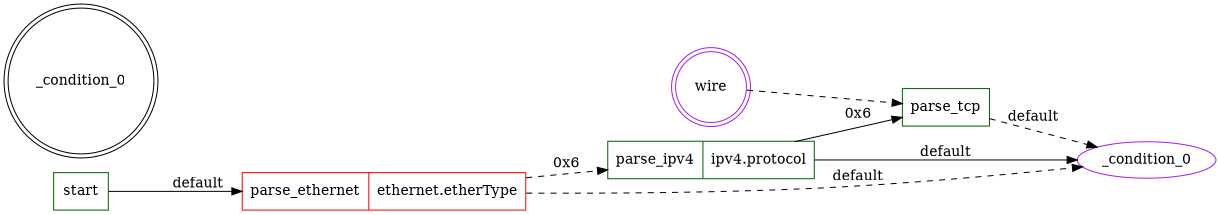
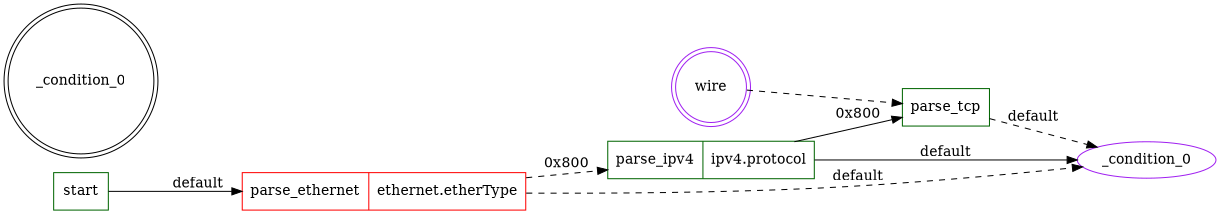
edge "parse_ipv4" -> "parse_tcp": label "0x6" -> "0x800"
edge "parse_ethernet" -> "parse_ipv4": label "0x6" -> "0x800"
